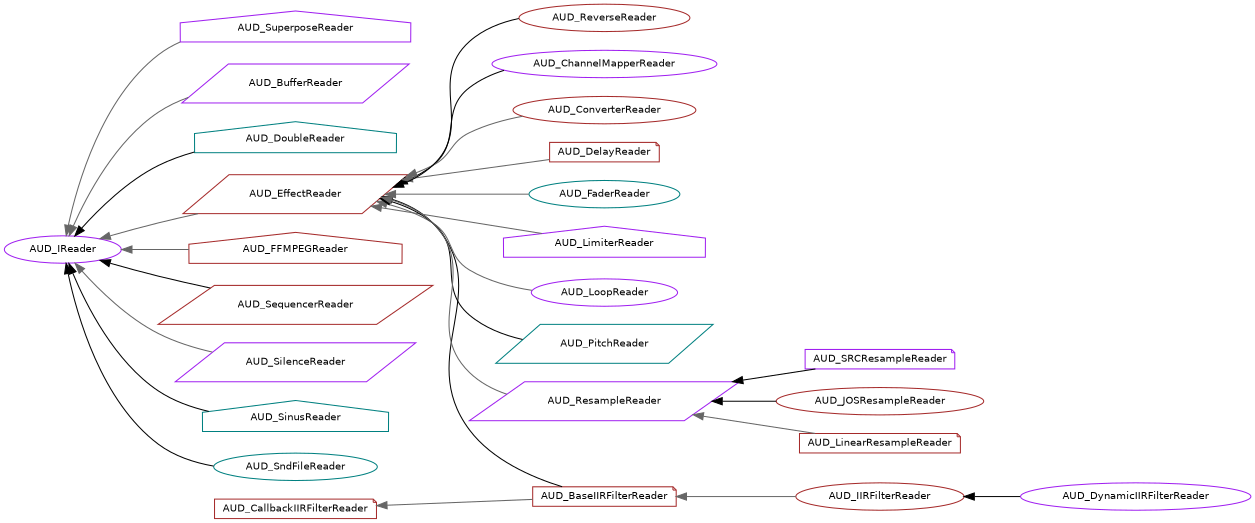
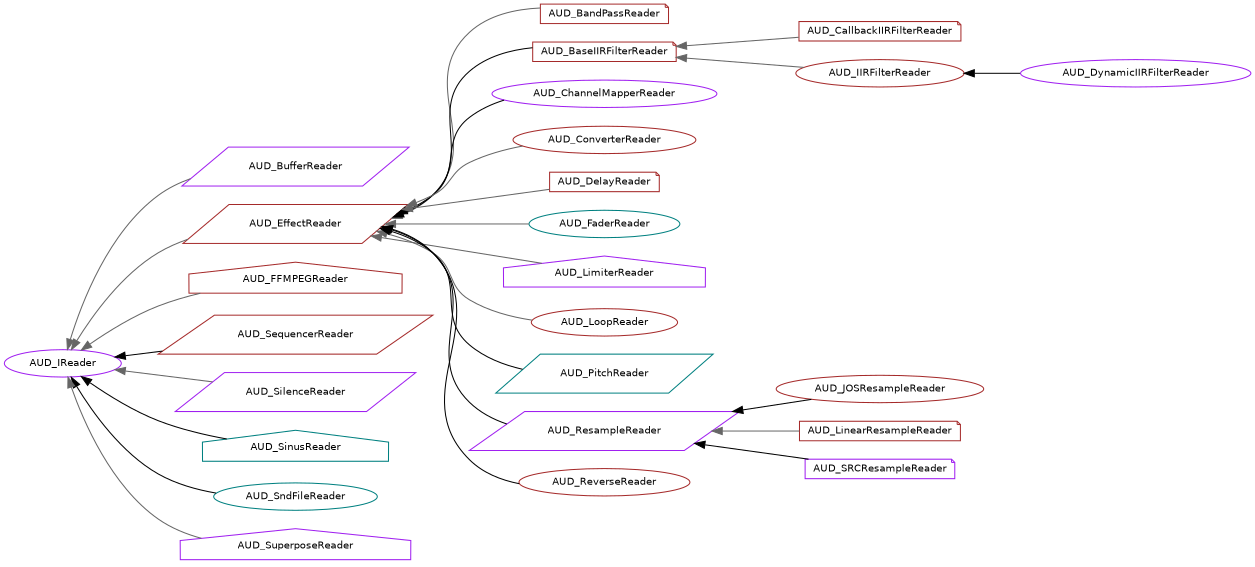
node "AUD_BandPassReader": added
node "AUD_DoubleReader": removed
node "AUD_LoopReader": color purple -> brown
edge "AUD_ResampleReader" -> "AUD_EffectReader": color gray40 -> black
edge "AUD_BaseIIRFilterReader" -> "AUD_CallbackIIRFilterReader": reversed
